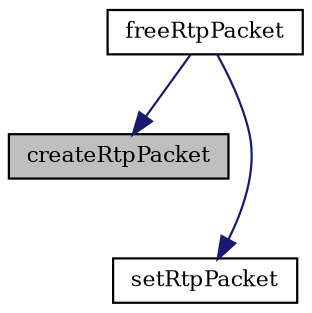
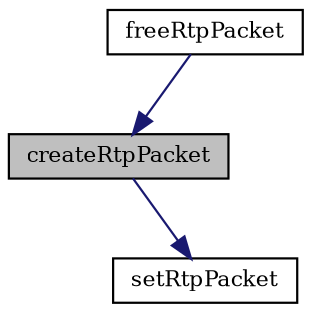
edge "freeRtpPacket" -> "setRtpPacket": now "createRtpPacket" -> "setRtpPacket"
